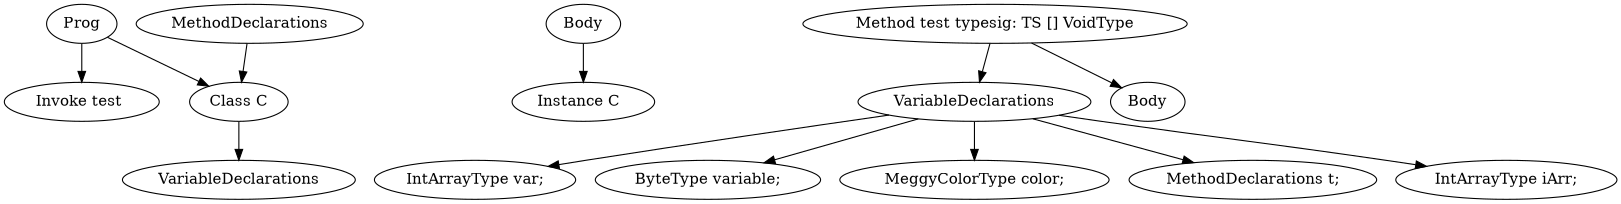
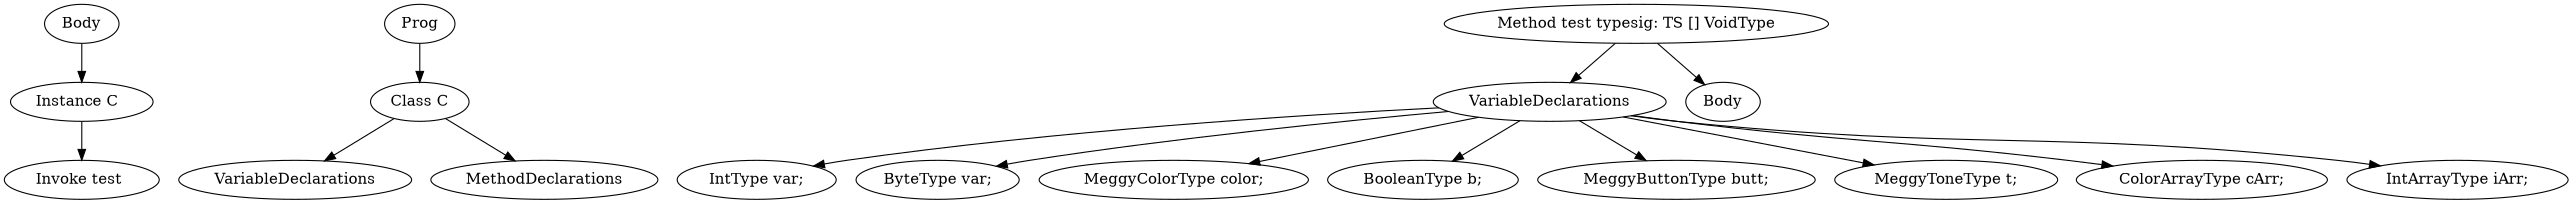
edge "Prog" -> "Invoke test": now "Instance C" -> "Invoke test"
edge "MethodDeclarations" -> "Class C": reversed
node "IntArrayType var;": label "IntArrayType var;" -> "IntType var;"
node "ByteType variable;": label "ByteType variable;" -> "ByteType var;"
node "MethodDeclarations t;": label "MethodDeclarations t;" -> "MeggyToneType t;"
node "BooleanType b;": added
node "MeggyButtonType butt;": added
node "ColorArrayType cArr;": added
